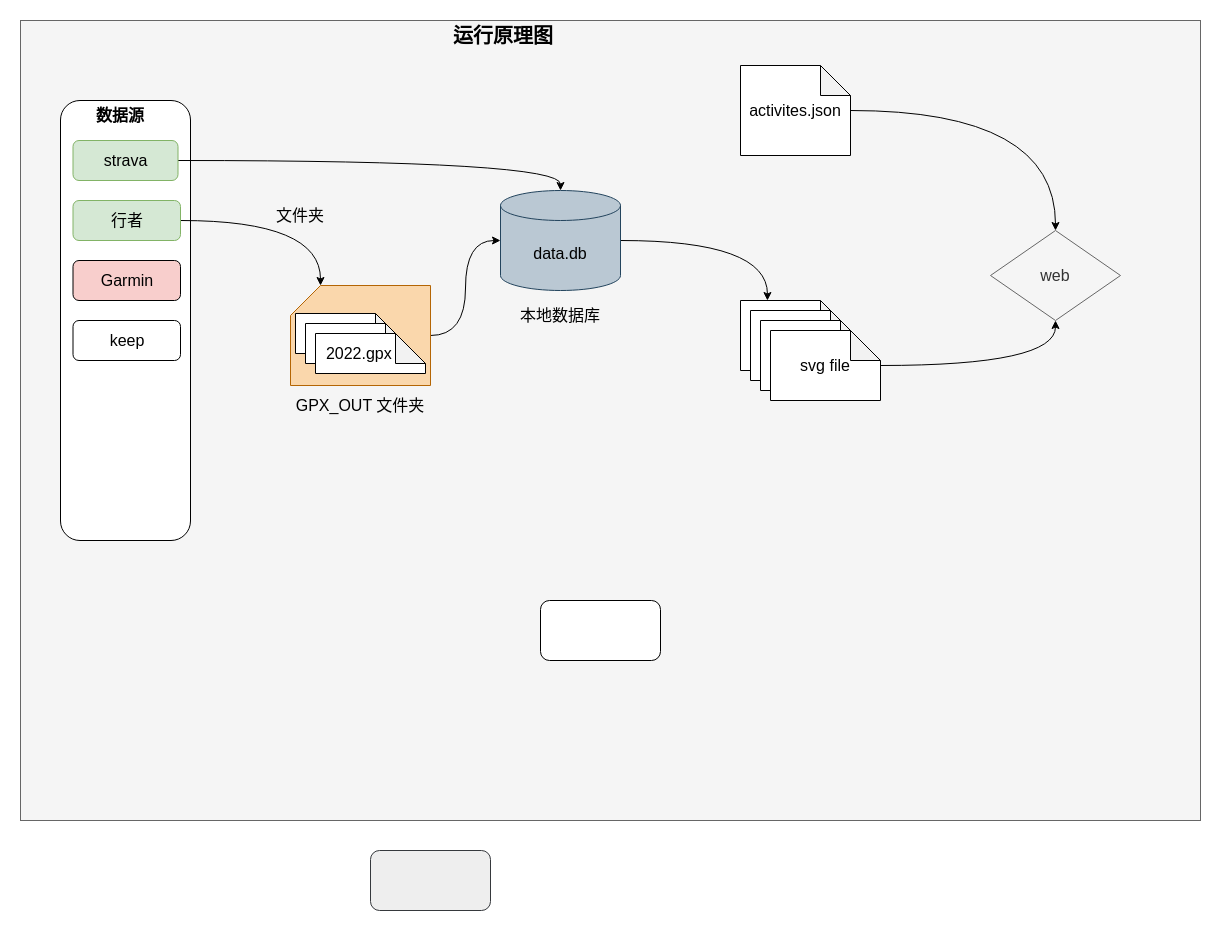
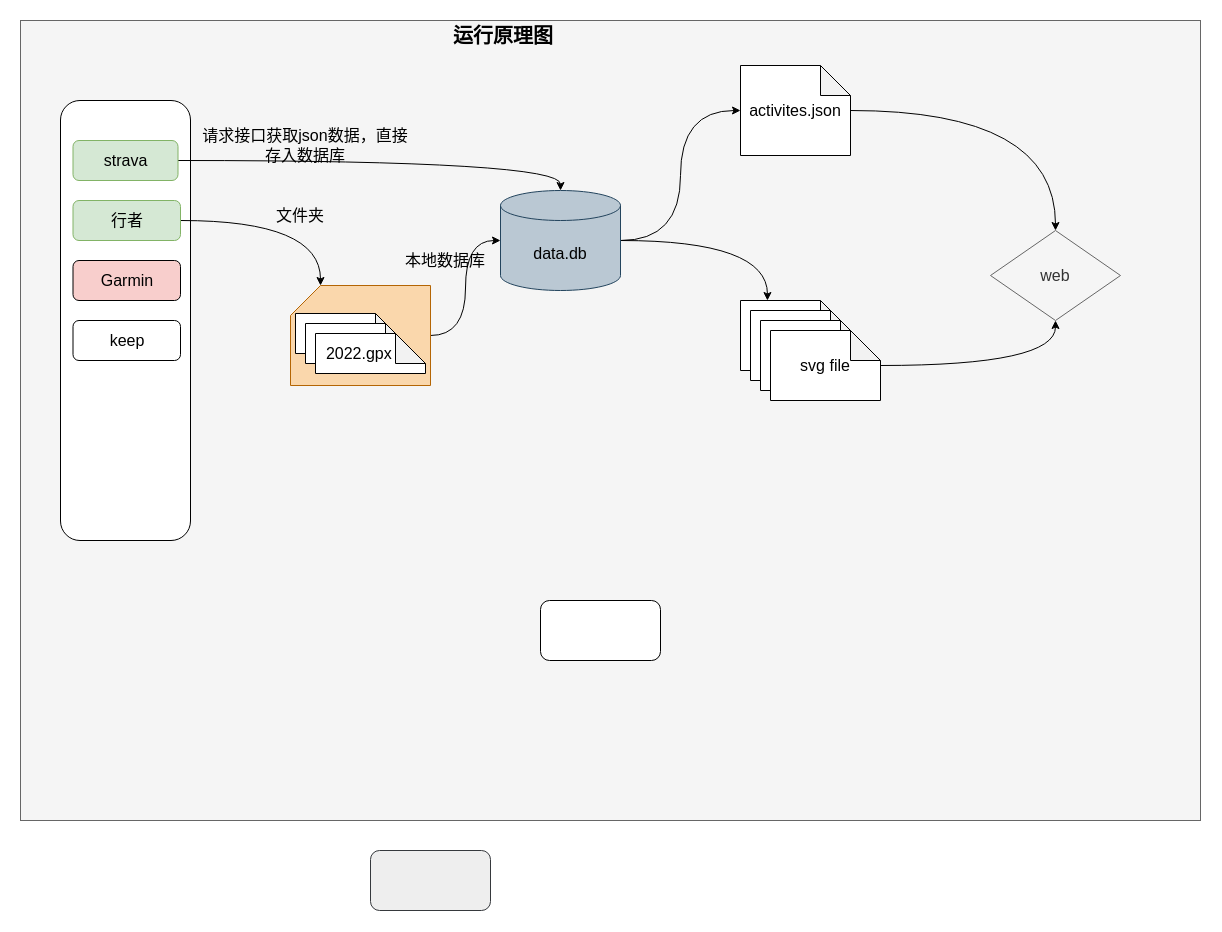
node "数据源": removed
node "请求接口获取json数据，直接存入数据库": added
edge "data.db" -> "activites.json": added
node "本地数据库": moved (561, 316) -> (446, 261)
node "GPX_OUT 文件夹": removed
